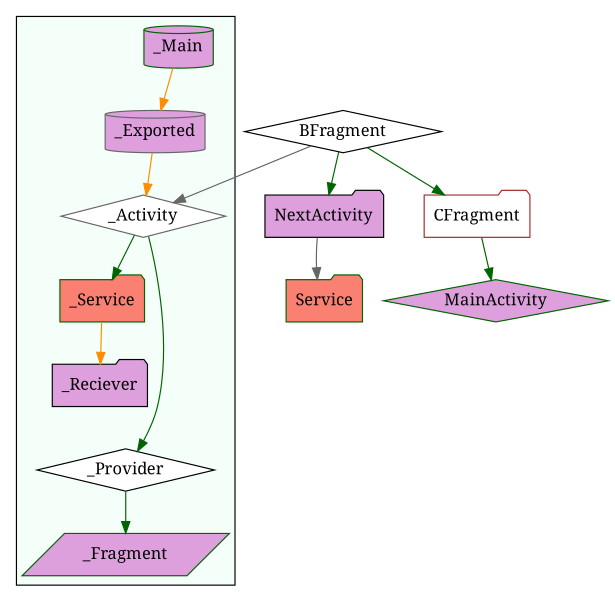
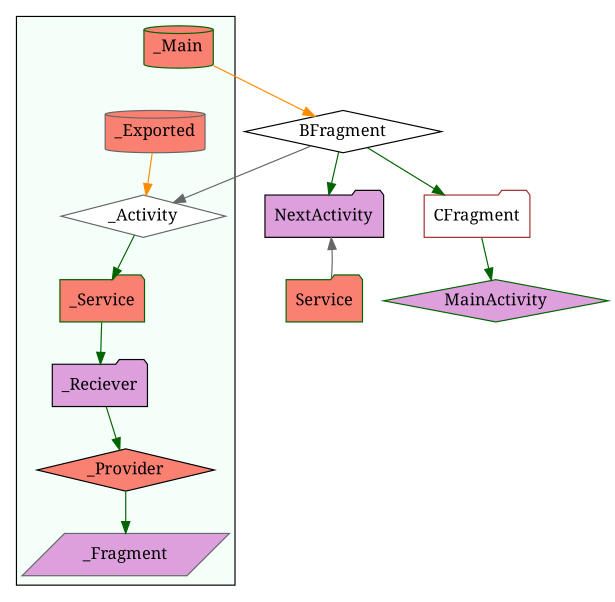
node "_Main": fillcolor plum -> salmon
edge "_Main" -> "_Exported": now "_Main" -> "BFragment"
node "_Exported": fillcolor plum -> salmon
edge "NextActivity" -> "Service": reversed
edge "_Service" -> "_Reciever": color darkorange -> darkgreen
edge "_Activity" -> "_Provider": now "_Reciever" -> "_Provider"
node "_Provider": fillcolor white -> salmon
node "_Fragment": color darkgreen -> gray40
